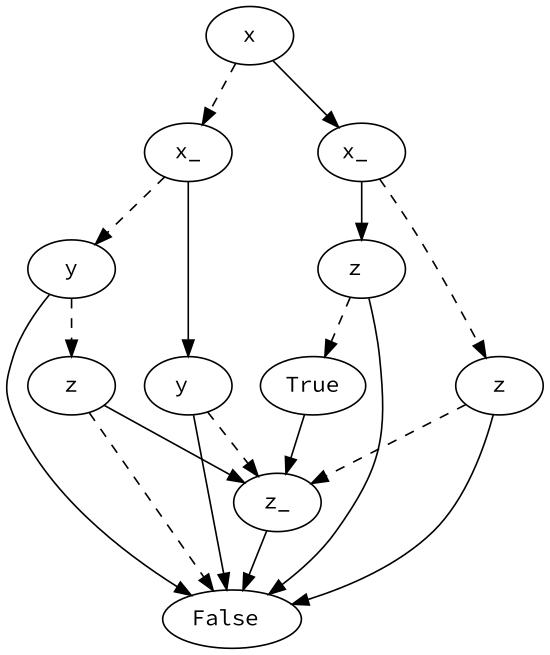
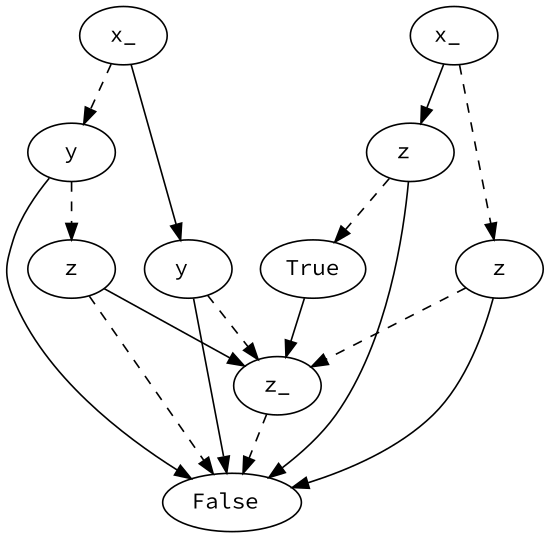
node "x": removed
edge "z_" -> "False": style solid -> dashed
